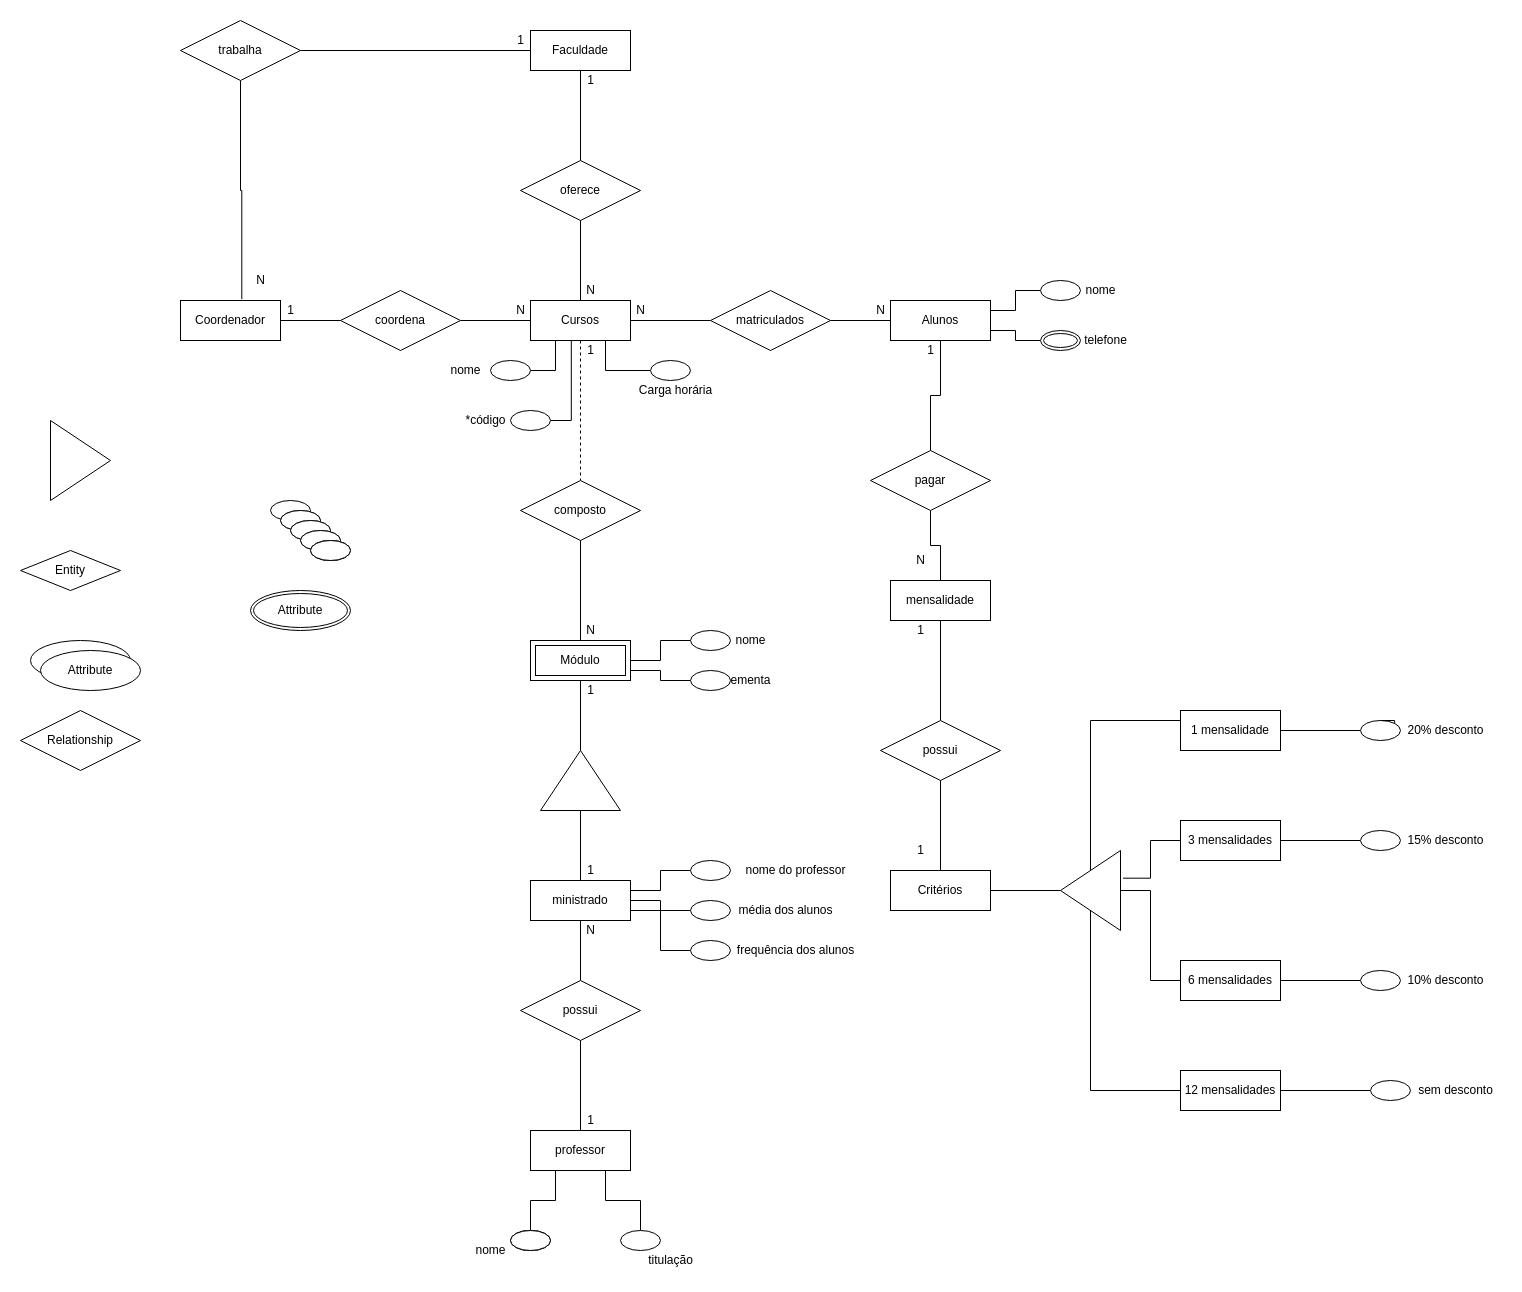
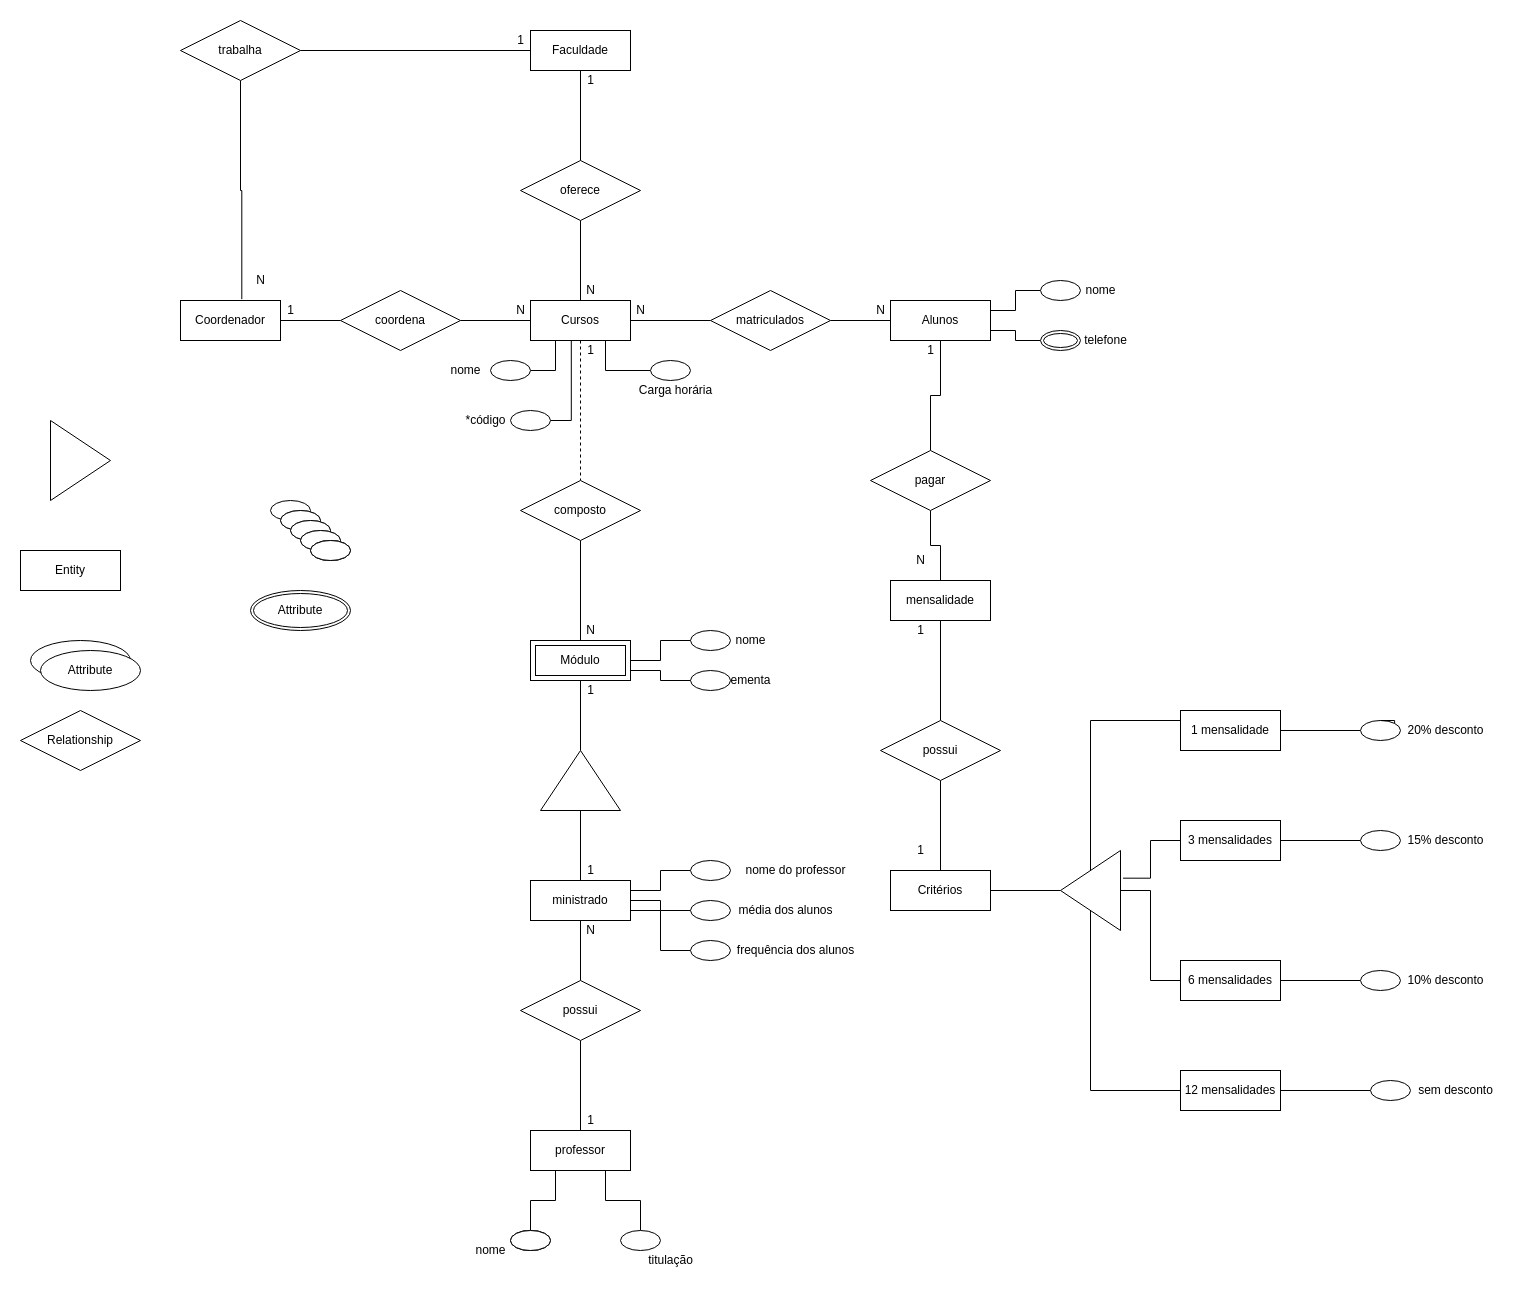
node "Entity": shape diamond -> rectangle
